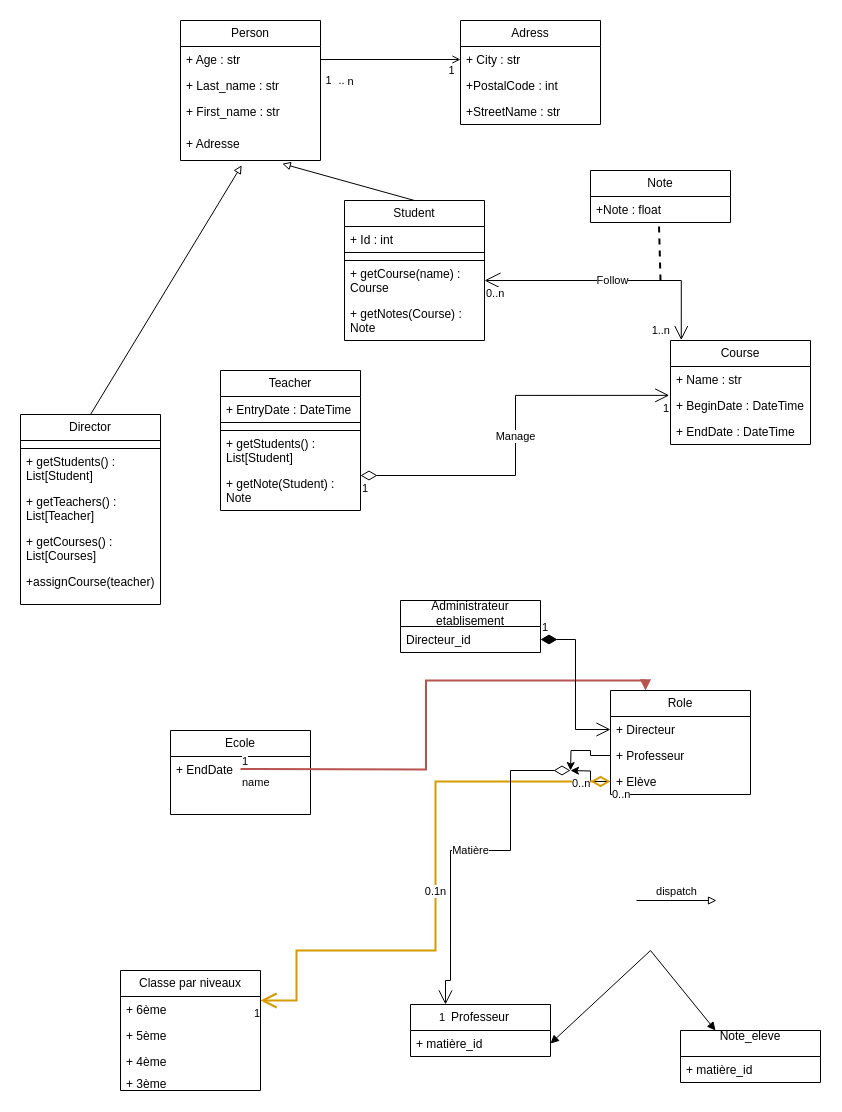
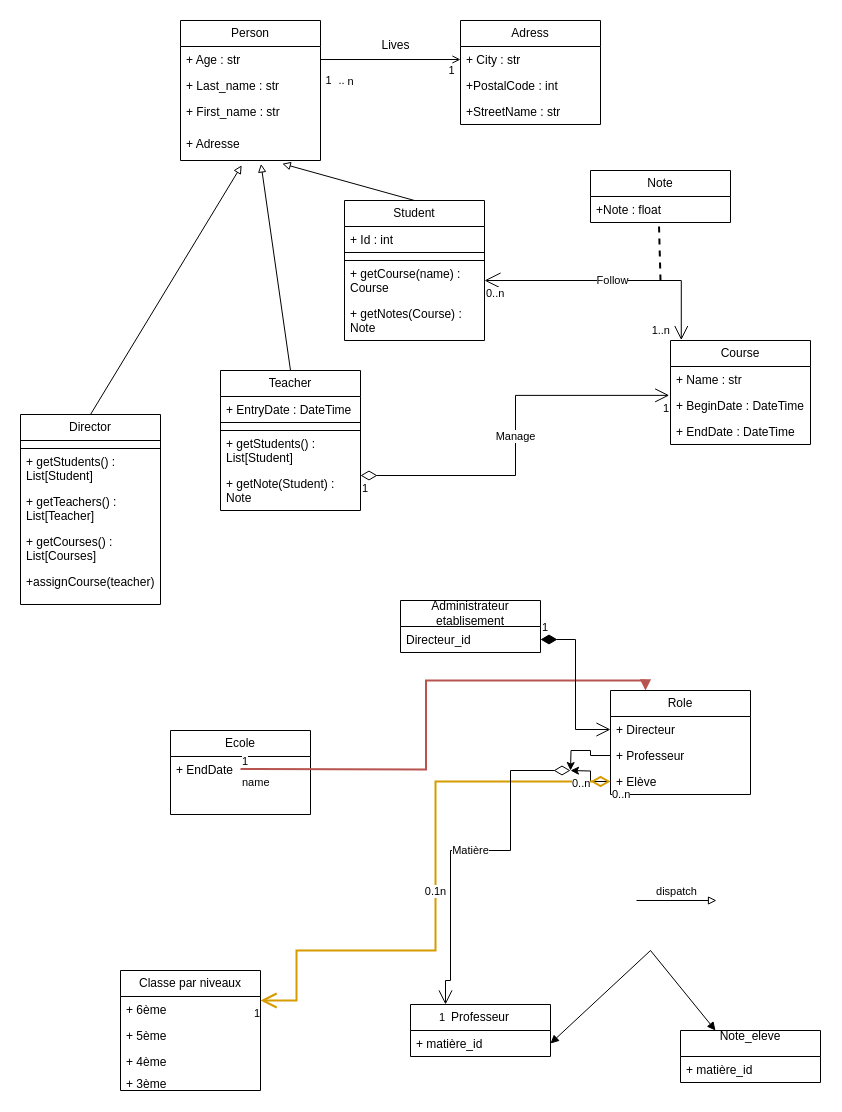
node "Lives": added
edge "Teacher" -> "+ Adresse": added
